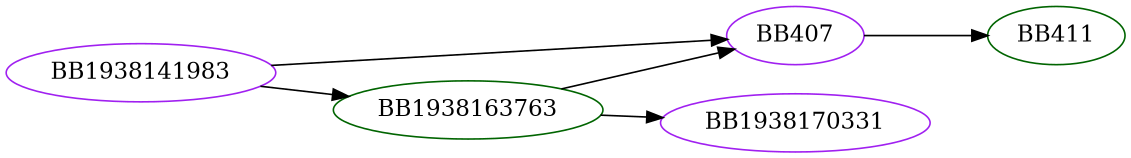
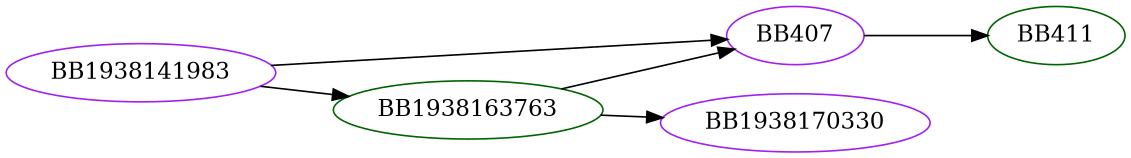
node "BB1938170331": label "BB1938170331" -> "BB1938170330"
